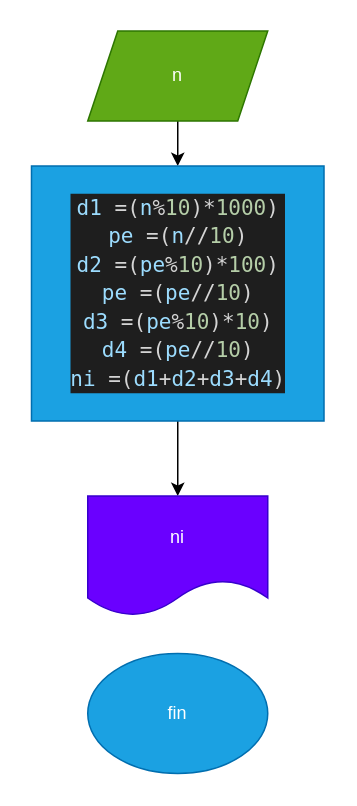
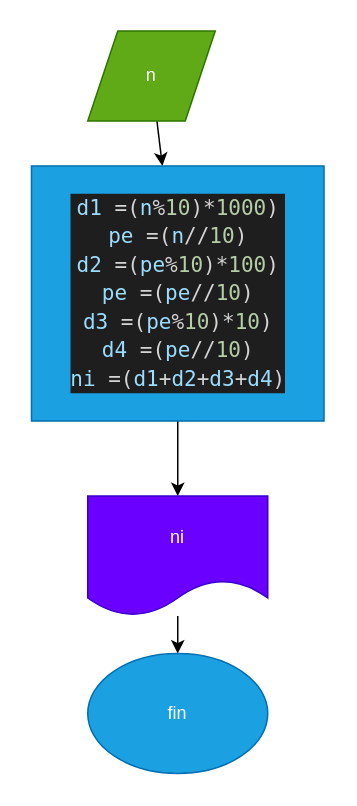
node "n": size 180x90 -> 128x90
edge "ni" -> "fin": added
